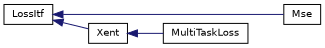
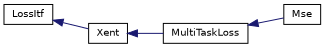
edge "Mse" -> "LossItf": now "Mse" -> "MultiTaskLoss"
